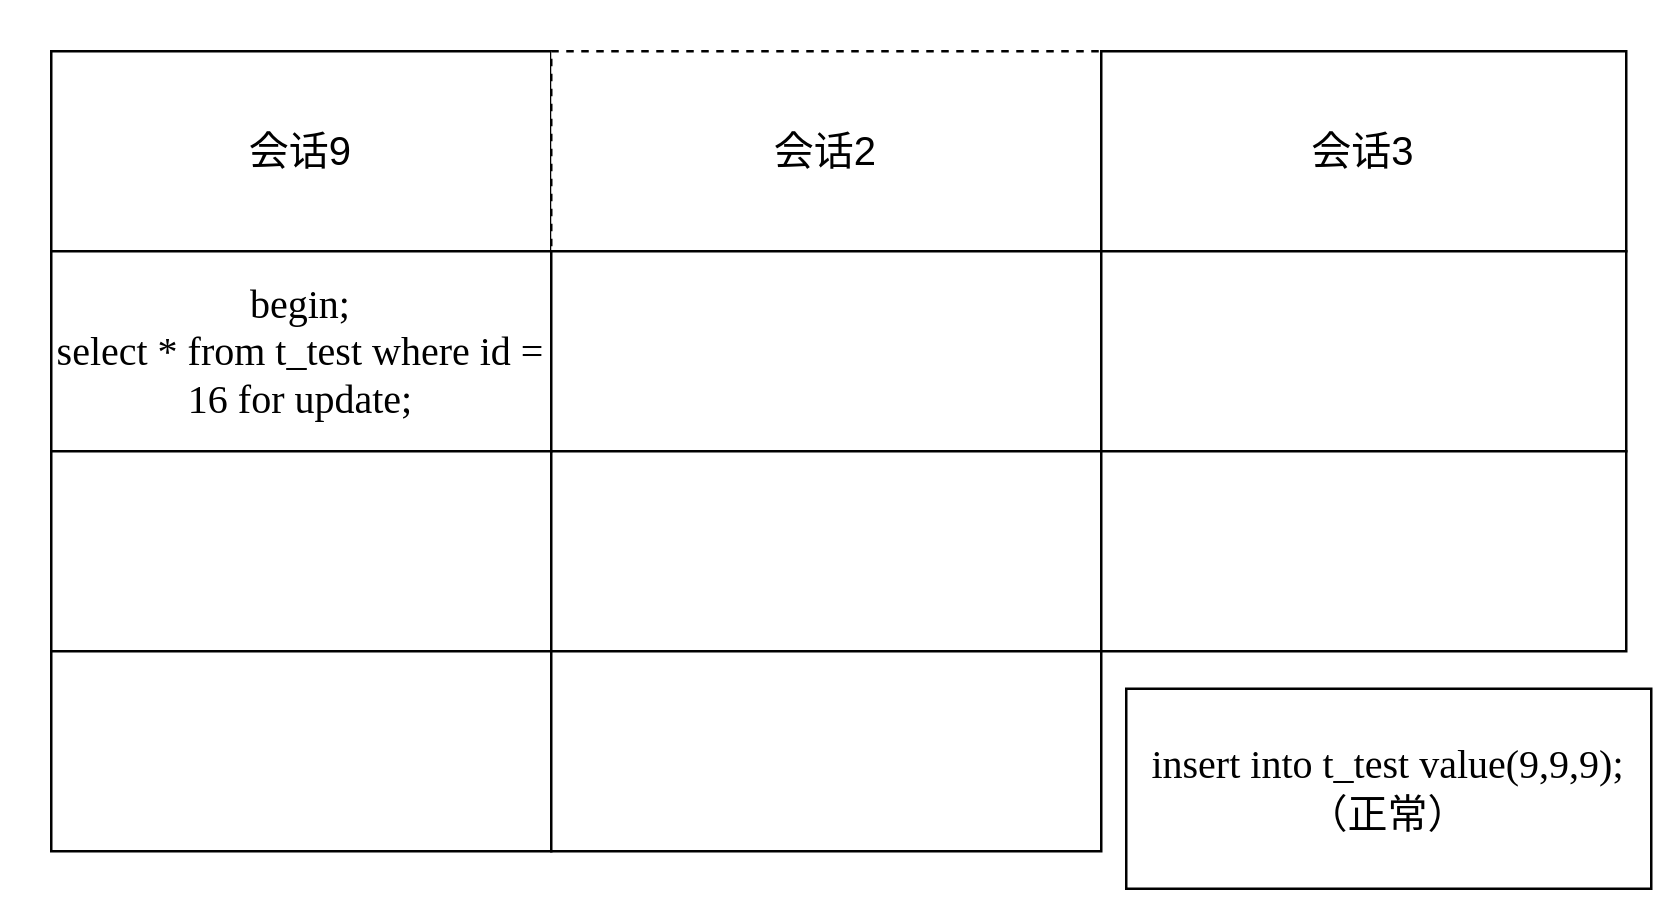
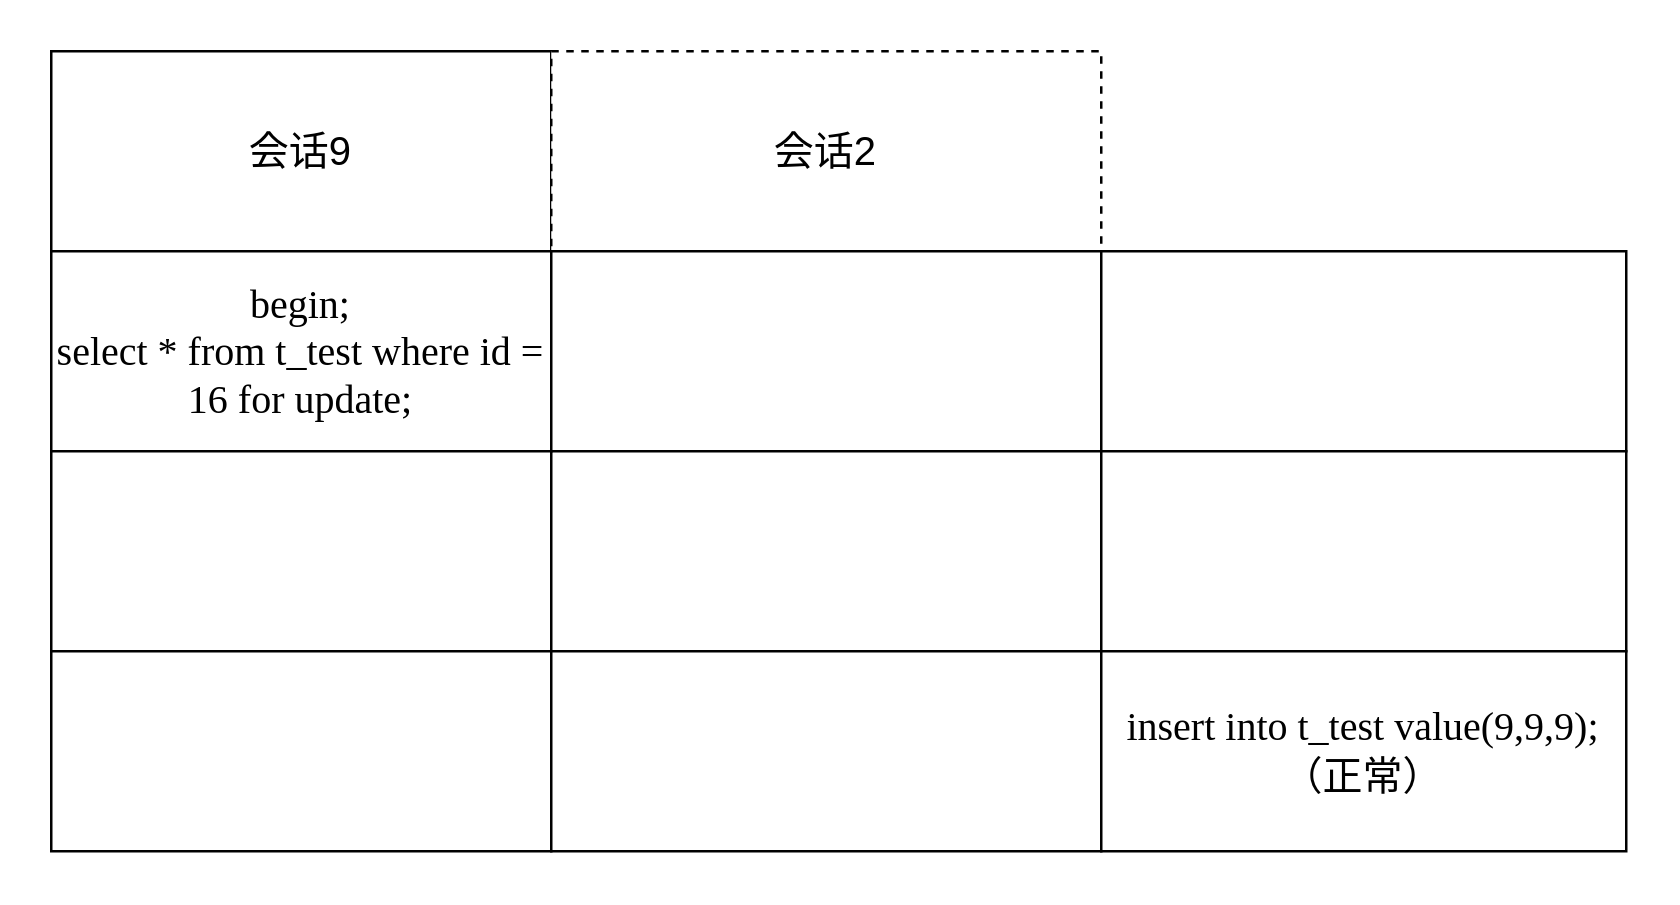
node "会话3": removed
node "insert into t_test value(9,9,9);（正常）": moved (1389, 789) -> (1364, 751)
